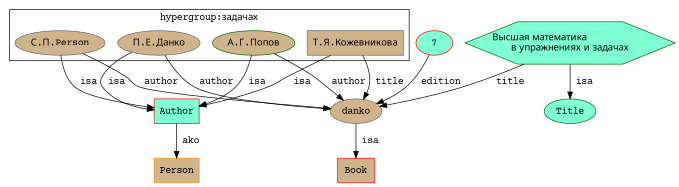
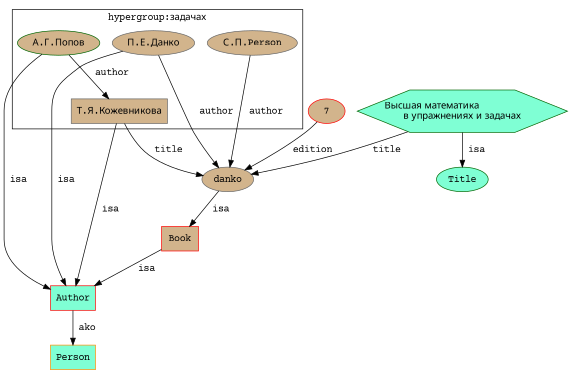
node "7": fillcolor aquamarine -> tan
edge "А.Г.Попов" -> "danko": now "А.Г.Попов" -> "Т.Я.Кожевникова"
edge "С.П.Person" -> "Author": now "Book" -> "Author"
node "Person": fillcolor tan -> aquamarine
